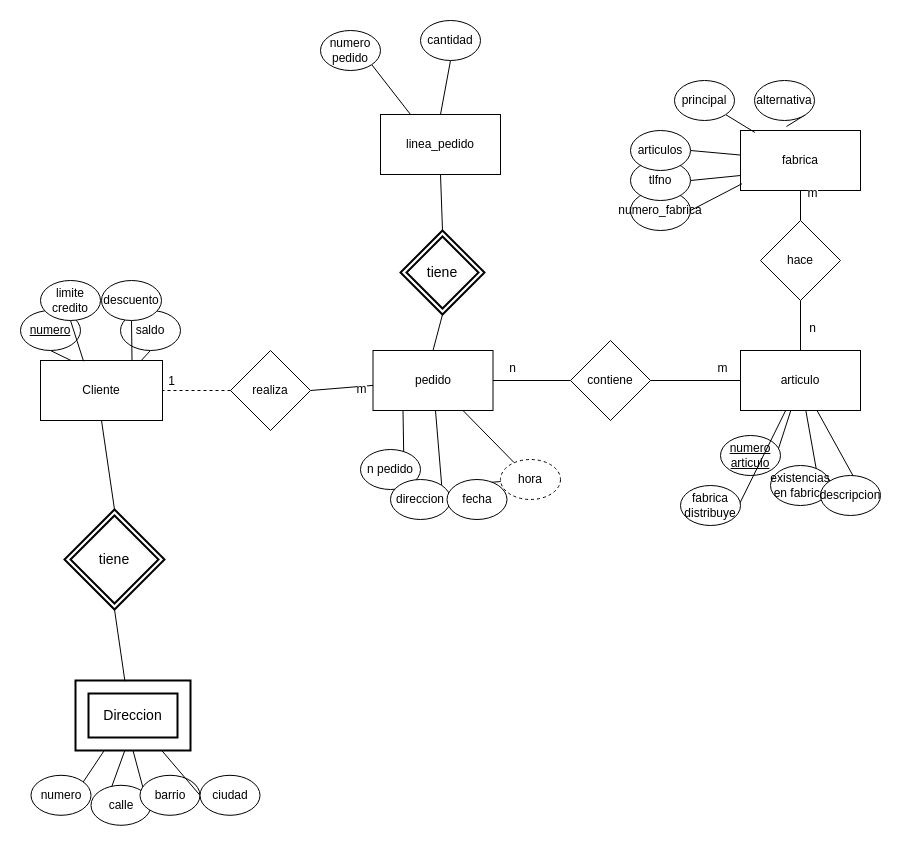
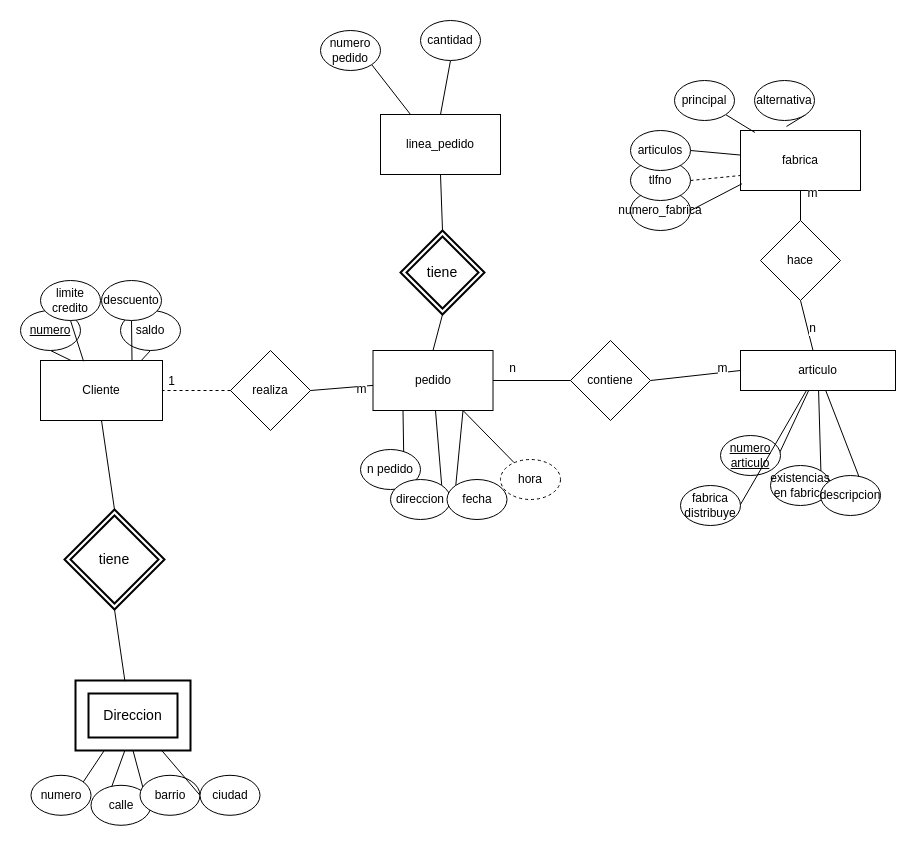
edge "fabrica" -- "tlfno": style solid -> dashed
node "articulo": size 120x60 -> 155x40
edge "hora" -- "fecha": now "pedido" -- "fecha"
